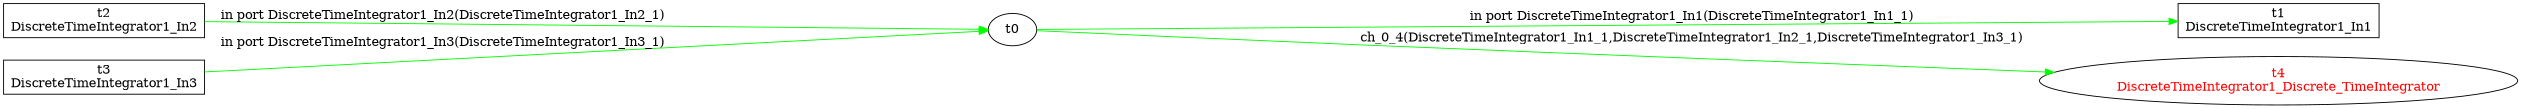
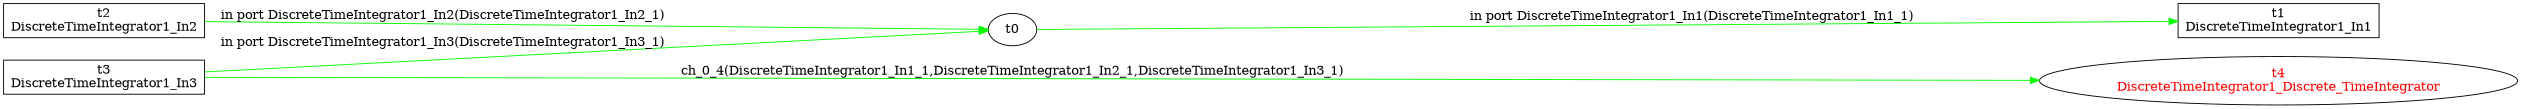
edge "t0" -> "t4 DiscreteTimeIntegrator1_Discrete_TimeIntegrator": now "t3 DiscreteTimeIntegrator1_In3" -> "t4 DiscreteTimeIntegrator1_Discrete_TimeIntegrator"
